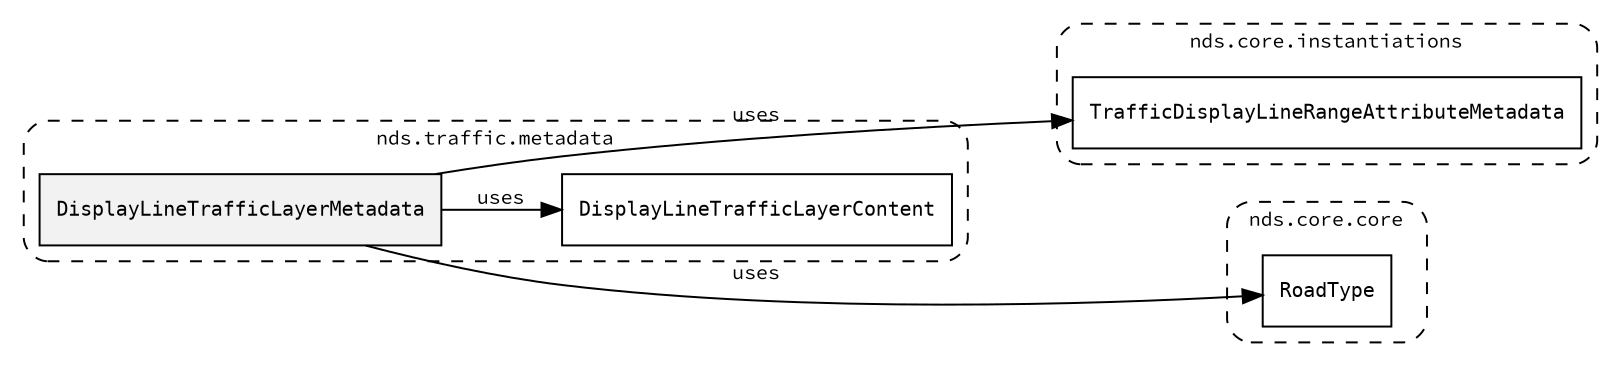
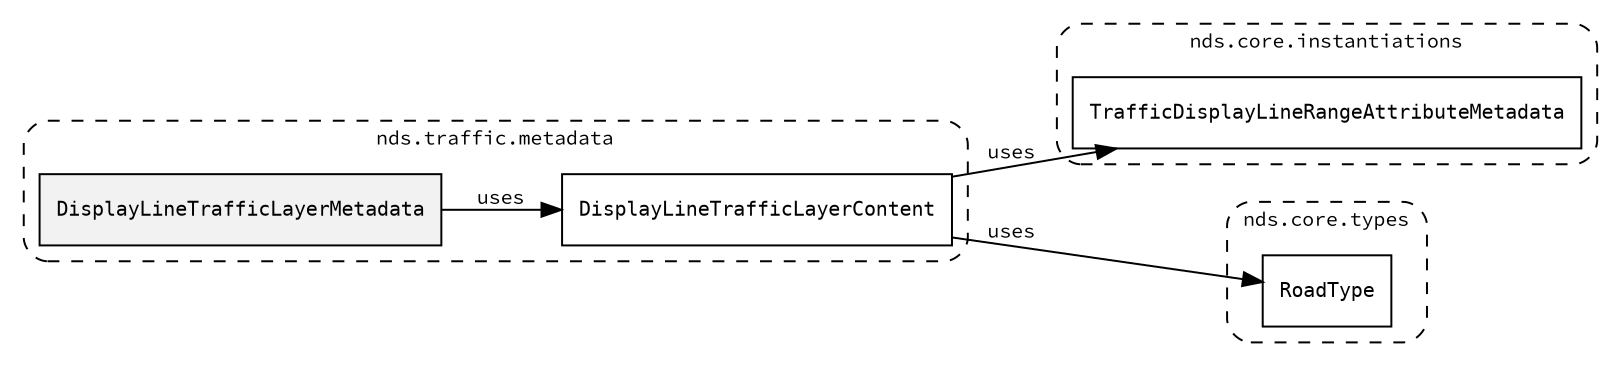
edge "DisplayLineTrafficLayerMetadata" -> "TrafficDisplayLineRangeAttributeMetadata": now "DisplayLineTrafficLayerContent" -> "TrafficDisplayLineRangeAttributeMetadata"
cluster "nds.core.core": label "nds.core.core" -> "nds.core.types"
edge "DisplayLineTrafficLayerMetadata" -> "RoadType": now "DisplayLineTrafficLayerContent" -> "RoadType"
